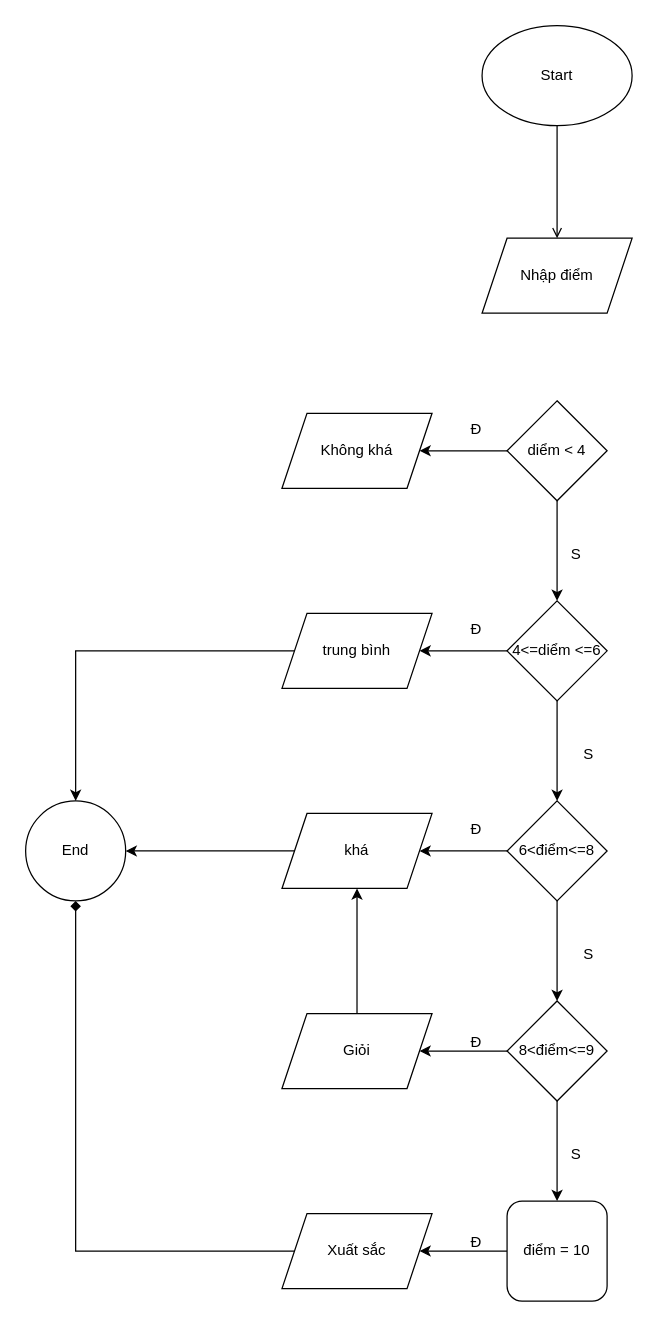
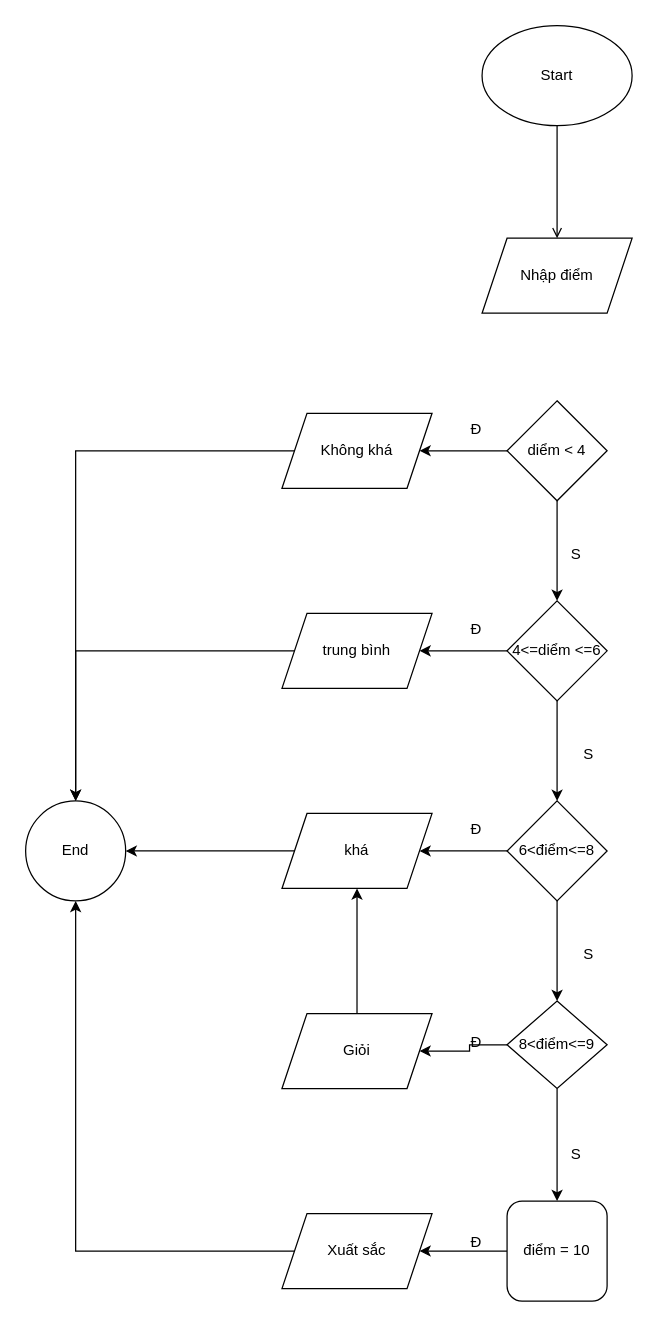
edge "Không khá" -> "End": added
edge "Xuất sắc" -> "End": arrowhead diamond -> classic
node "8<điểm<=9": size 100x100 -> 100x88
